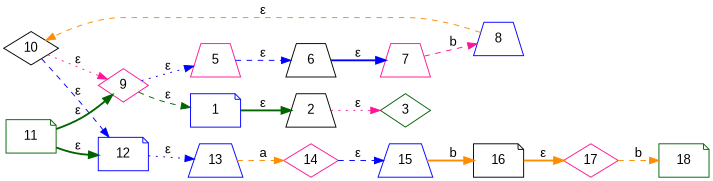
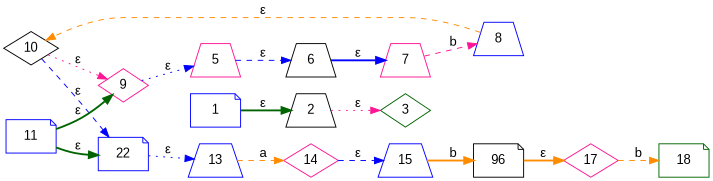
edge "9" -> "1": removed, label "ε"
node "11": color darkgreen -> blue
node "12": label "12" -> "22"
node "16": label "16" -> "96"
